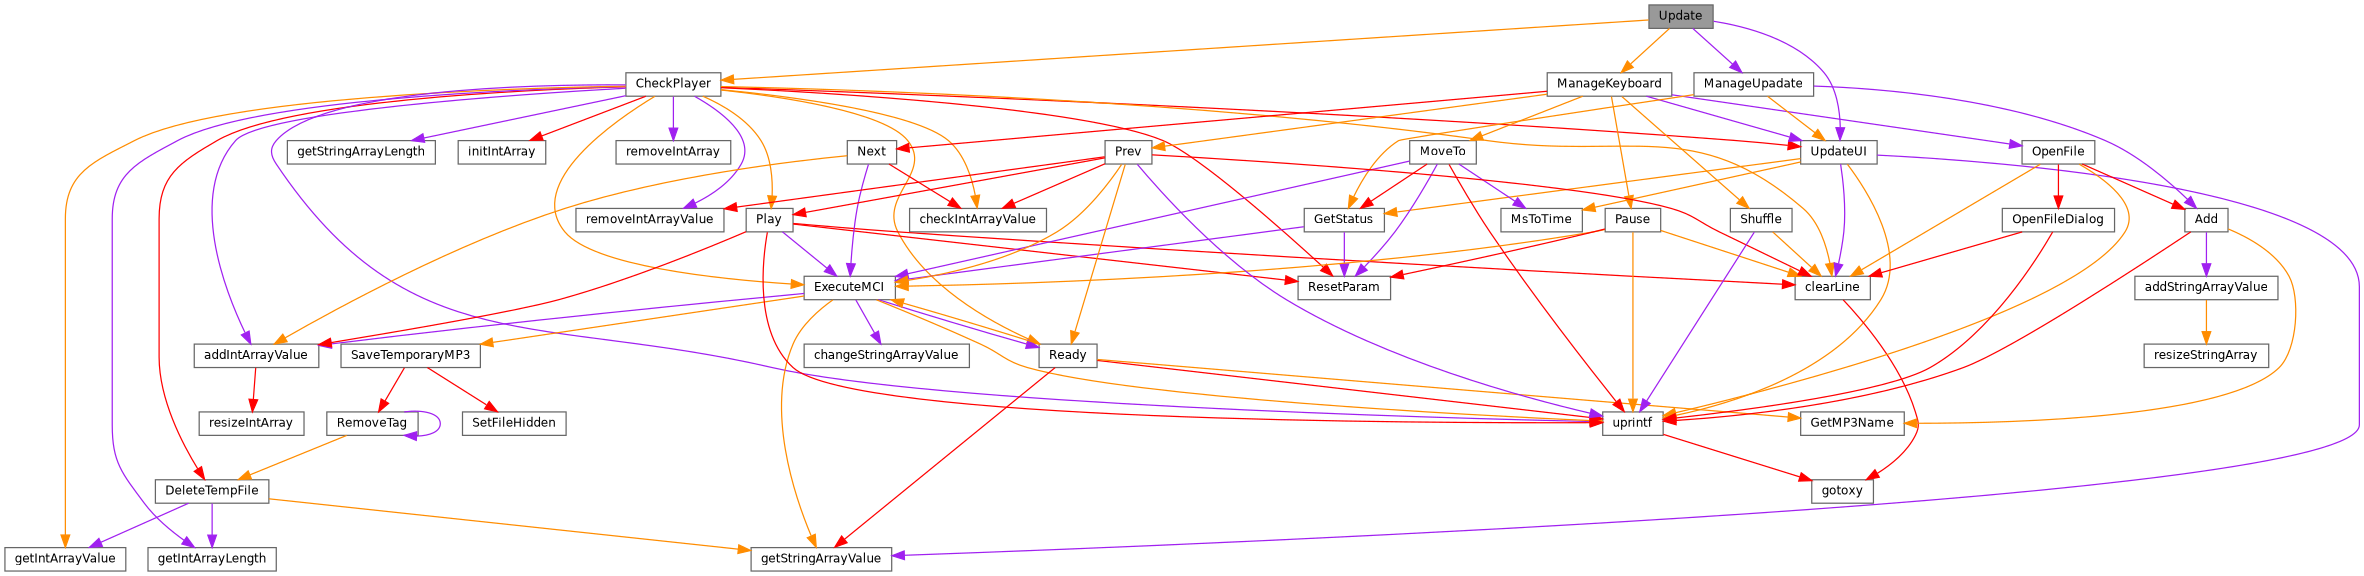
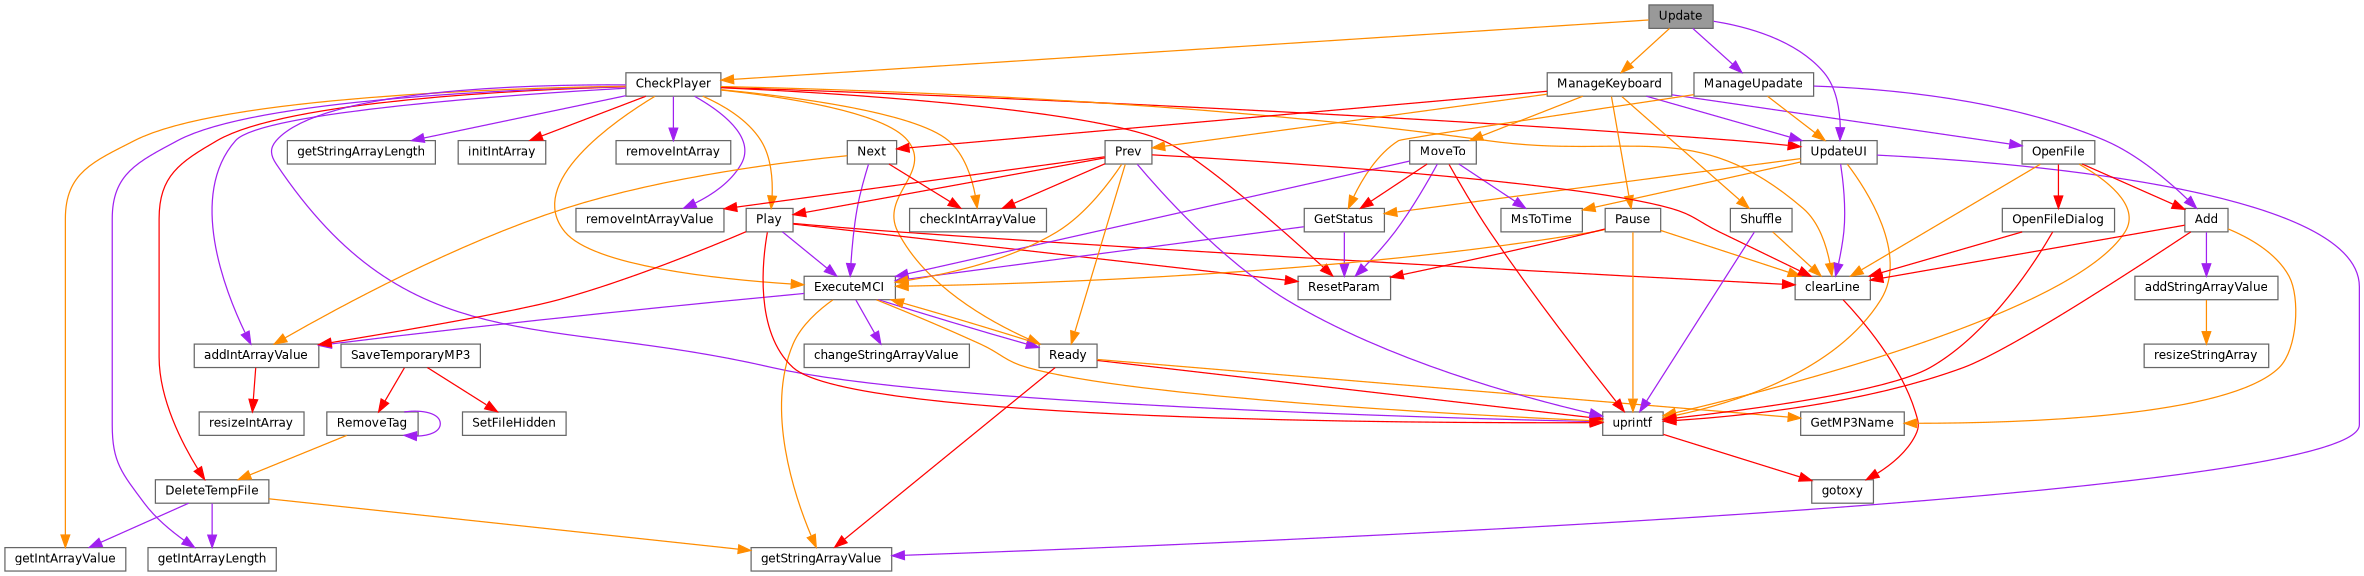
edge "Add" -> "clearLine": added
edge "ExecuteMCI" -> "SaveTemporaryMP3": removed
